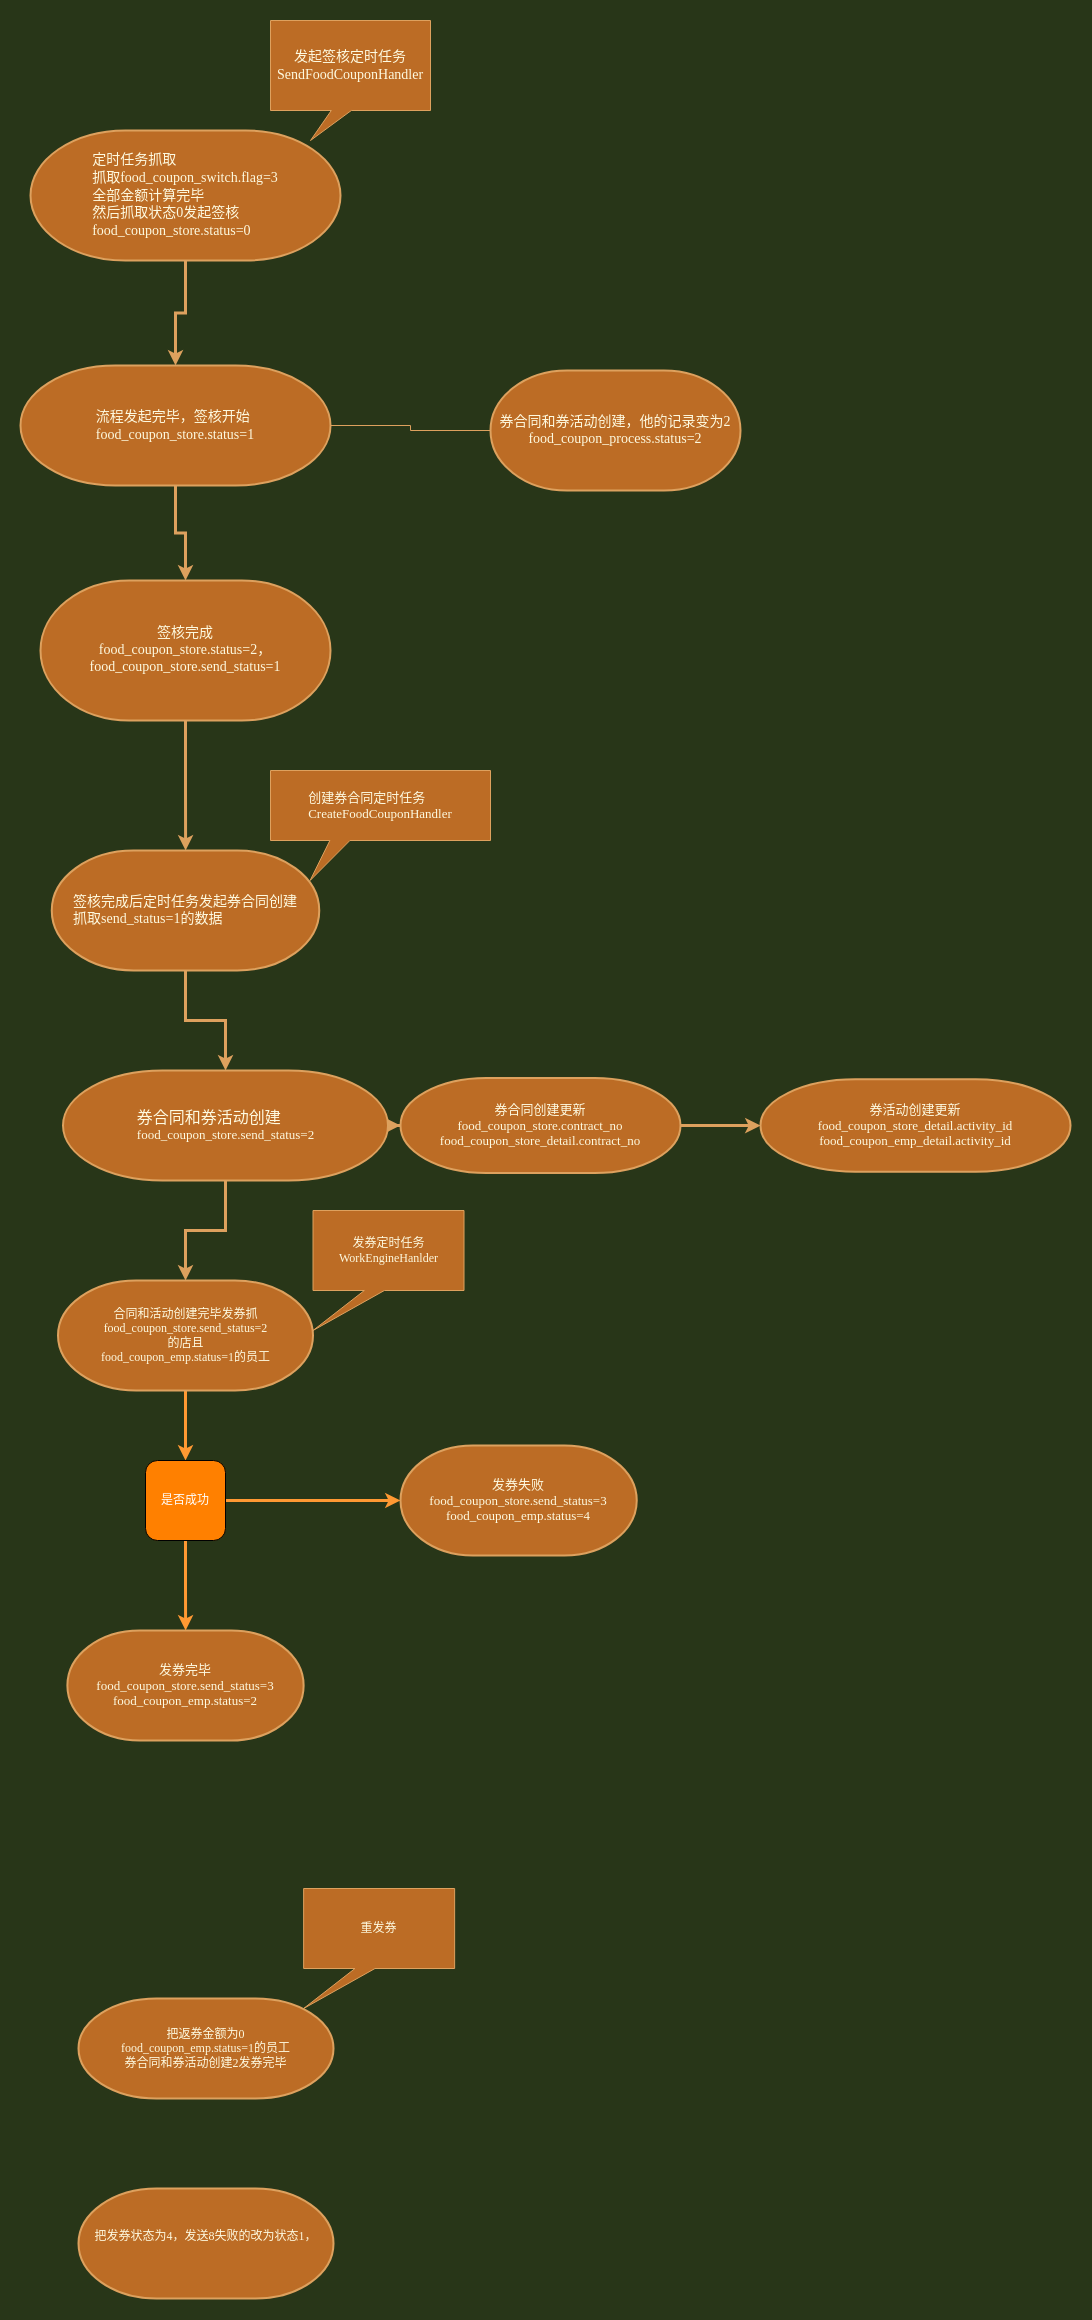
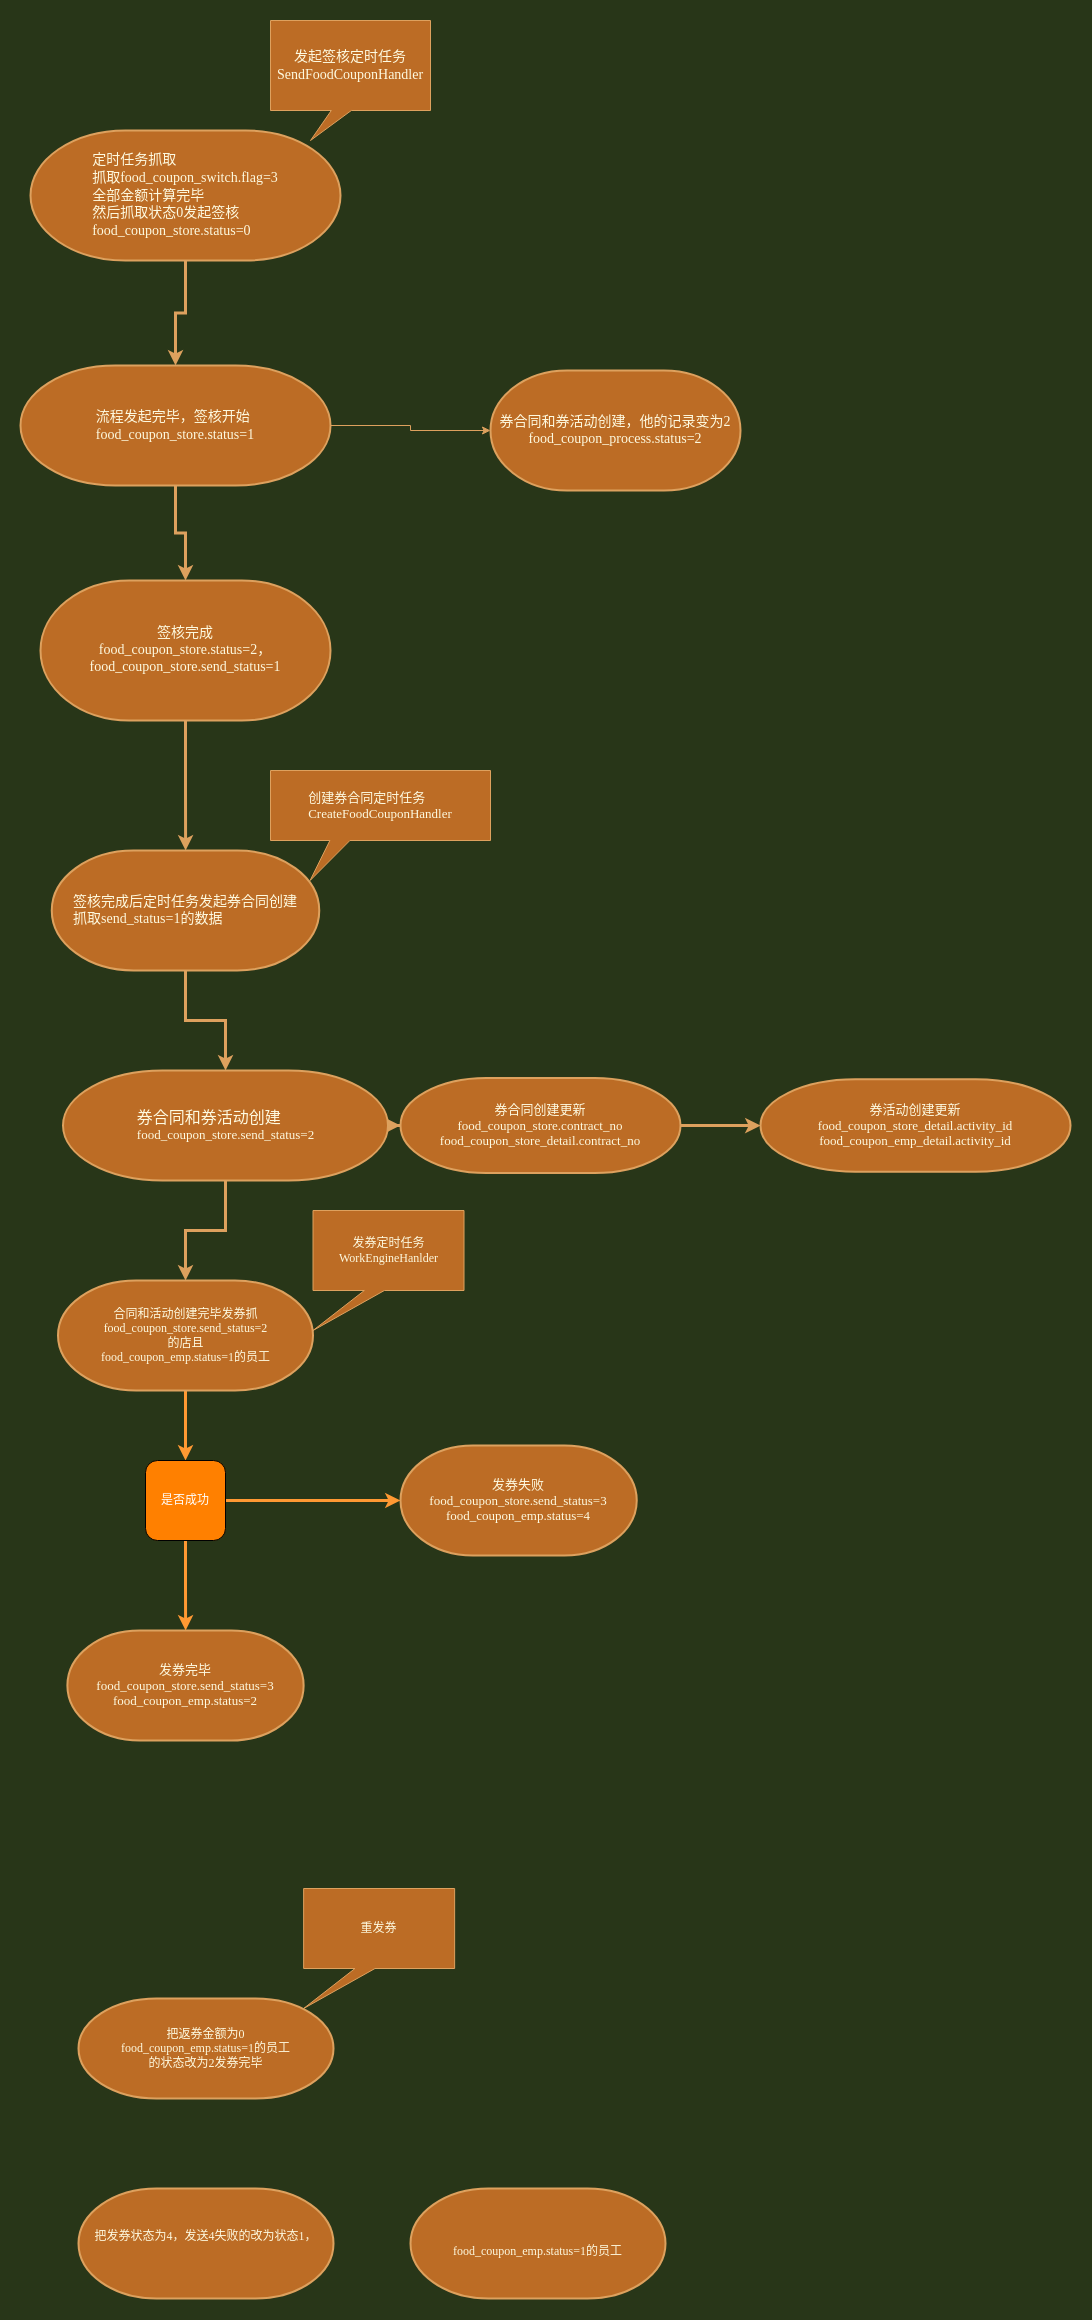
edge "流程发起完毕，签核开始 food_coupon_store.status=1" -- "券合同和券活动创建，他的记录变为2 food_coupon_process.status=2": arrowhead none -> classic
node "把返券金额为0 food_coupon_emp.status=1的员工 券合同和券活动创建2发券完毕": label "把返券金额为0 food_coupon_emp.status=1的员工 券合同和券活动创建2发券完毕" -> "把返券金额为0 food_coupon_emp.status=1的员工 的状态改为2发券完毕"
node "把发券状态为4，发送8失败的改为状态1，": label "把发券状态为4，发送8失败的改为状态1，" -> "把发券状态为4，发送4失败的改为状态1，"
node "food_coupon_emp.status=1的员工": added
